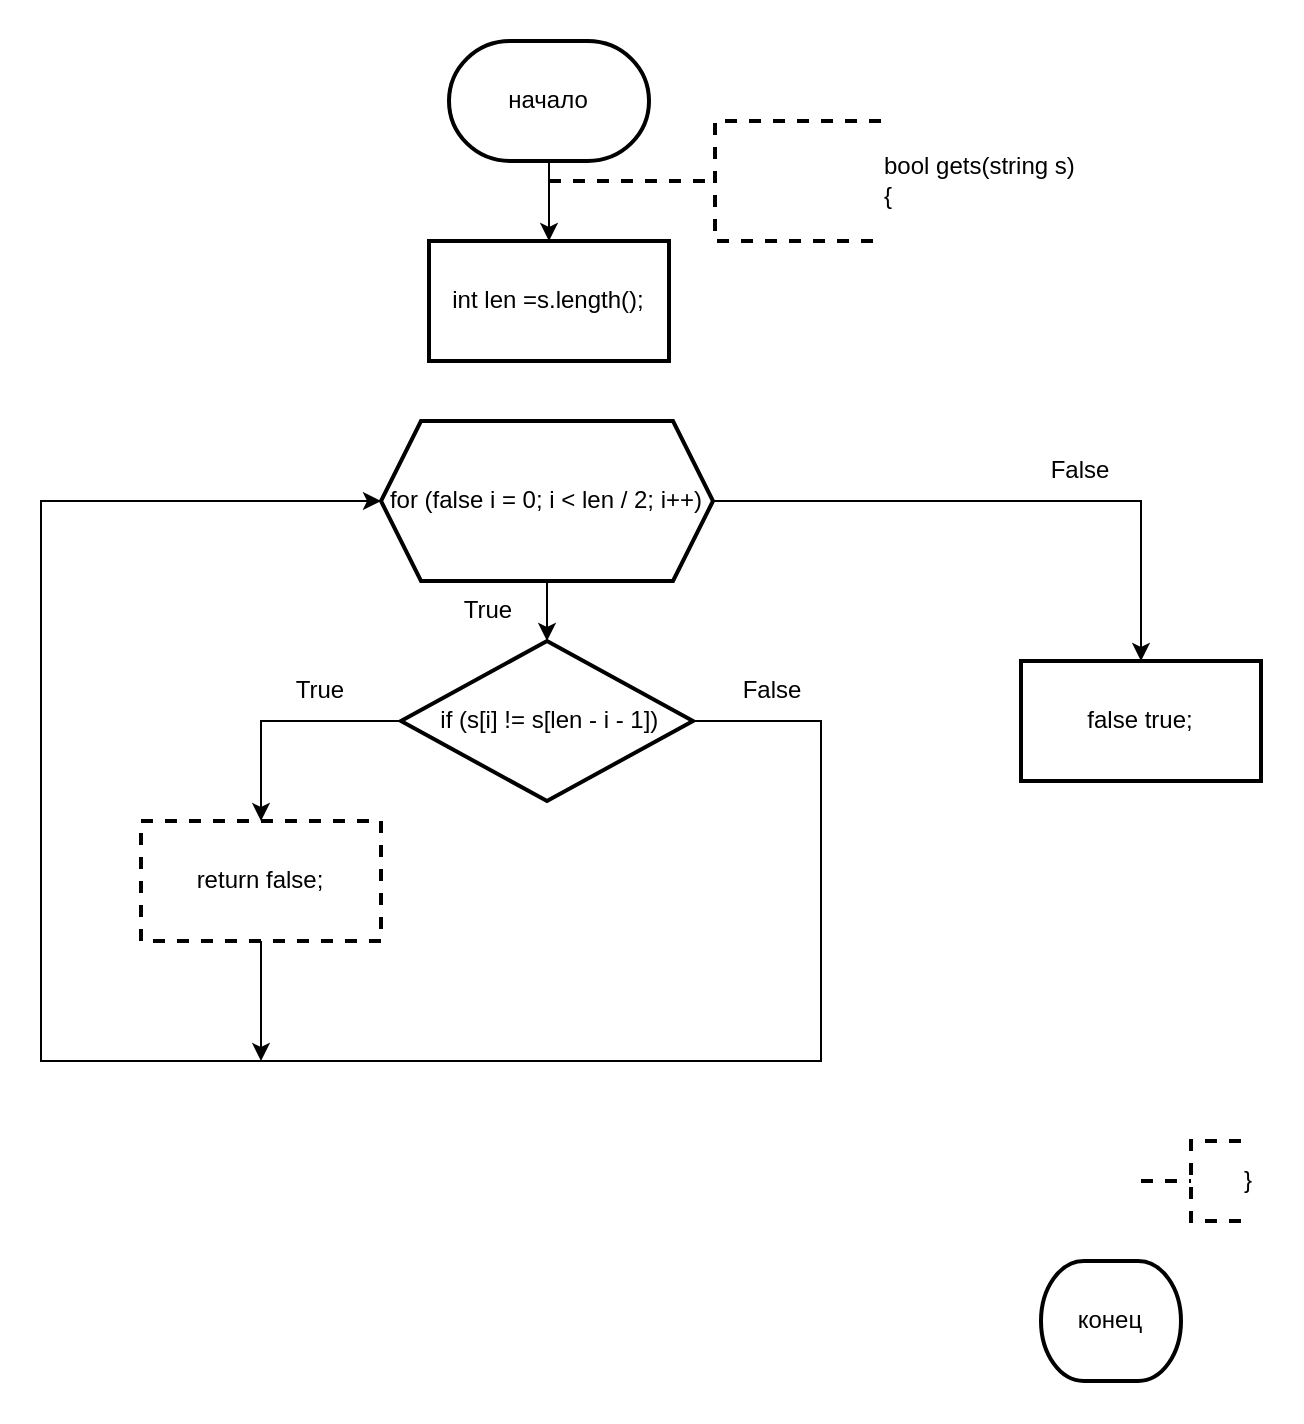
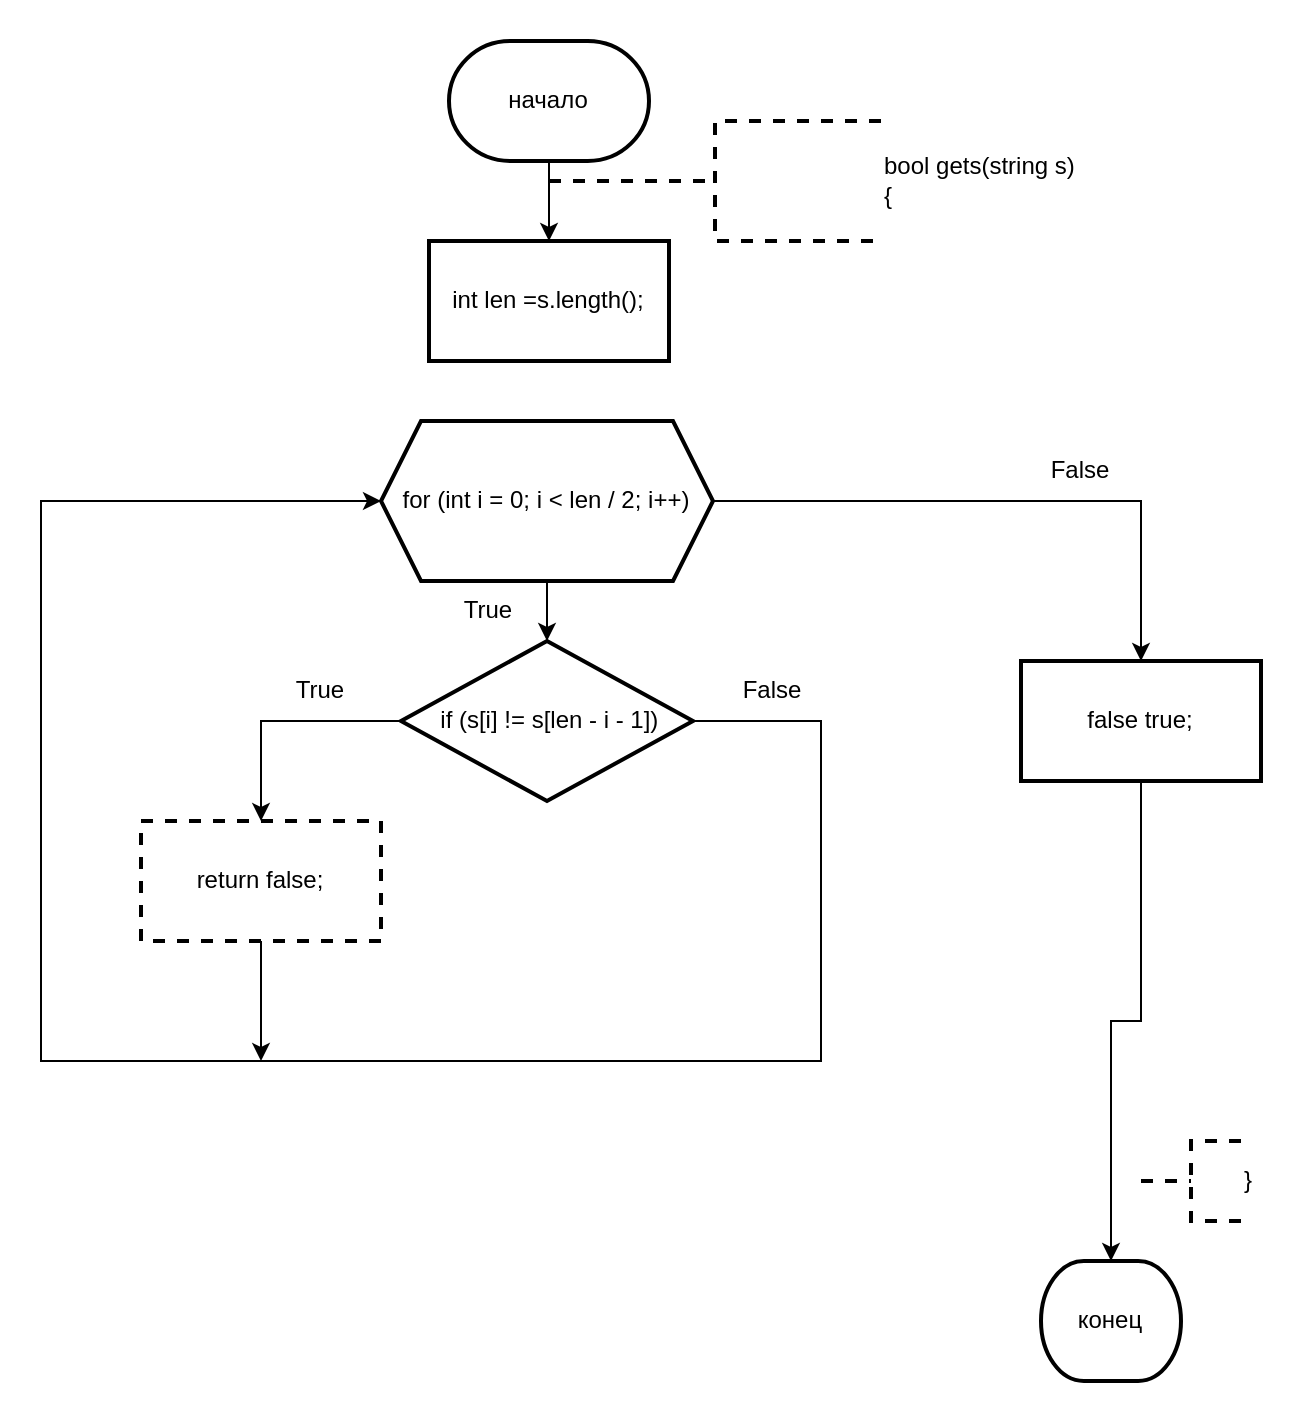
node "for (false i = 0; i < len / 2; i++)": label "for (false i = 0; i < len / 2; i++)" -> "for (int i = 0; i < len / 2; i++)"
edge "false true;" -> "конец": added
